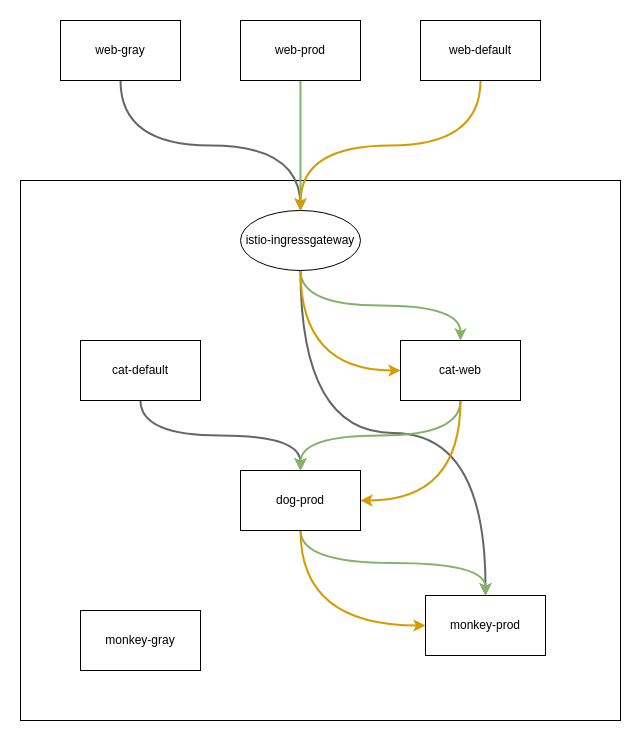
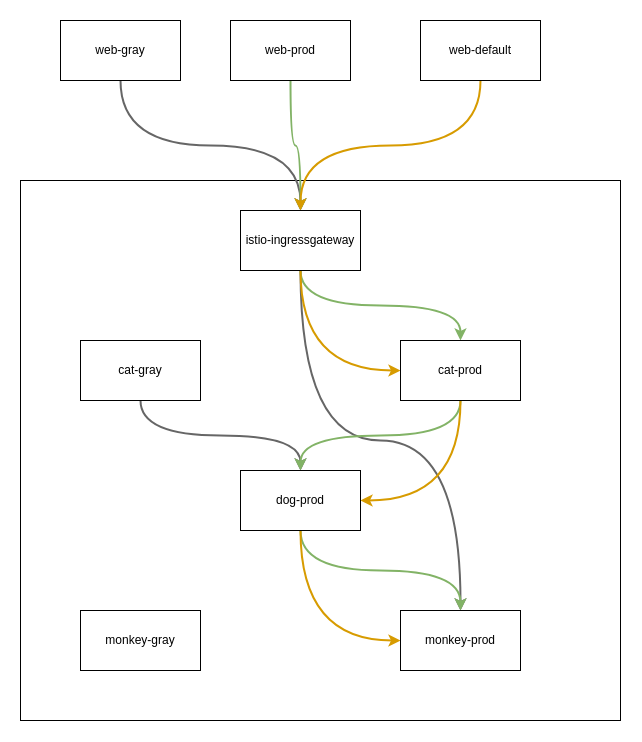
node "web-prod": moved (301, 51) -> (291, 51)
edge "web-gray" -> "istio-ingressgateway": arrowhead open -> classic
node "istio-ingressgateway": shape ellipse -> rectangle
node "cat-default": label "cat-default" -> "cat-gray"
node "cat-web": label "cat-web" -> "cat-prod"
node "monkey-prod": moved (486, 626) -> (461, 641)
